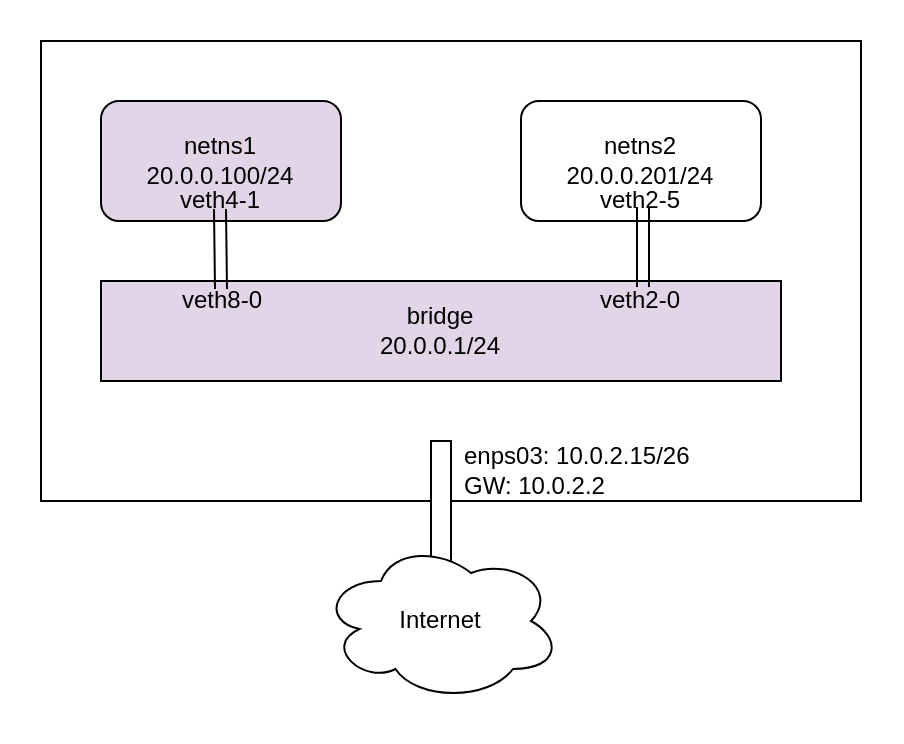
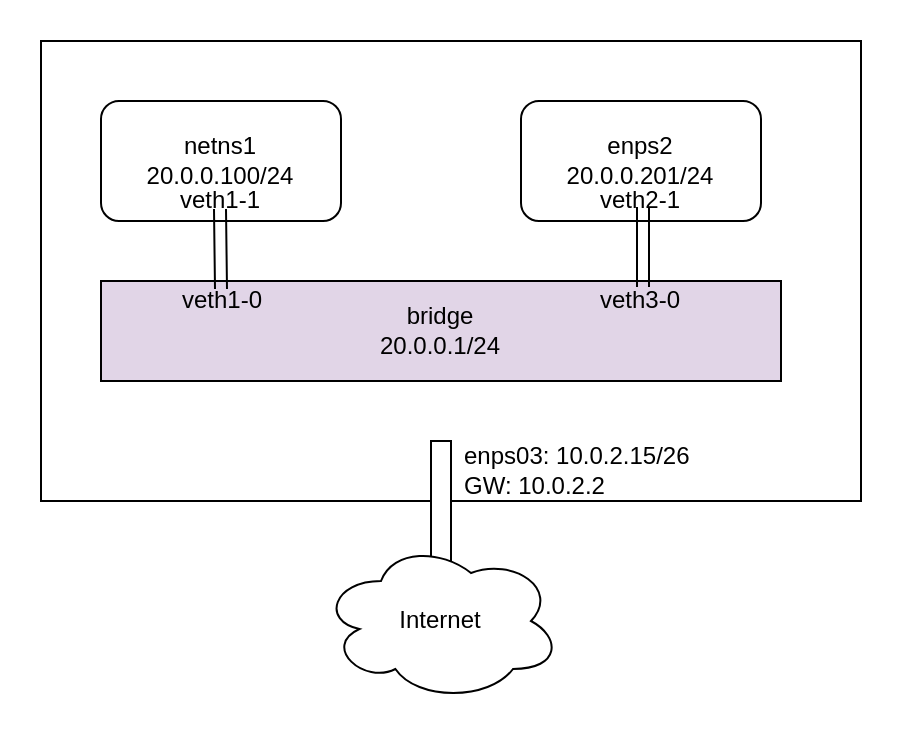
node "netns1 20.0.0.100/24": fillcolor #e1d5e7 -> #ffffff
node "netns2 20.0.0.201/24": label "netns2 20.0.0.201/24" -> "enps2 20.0.0.201/24"
node "veth4-1": label "veth4-1" -> "veth1-1"
node "veth2-5": label "veth2-5" -> "veth2-1"
node "veth8-0": label "veth8-0" -> "veth1-0"
node "veth2-0": label "veth2-0" -> "veth3-0"
